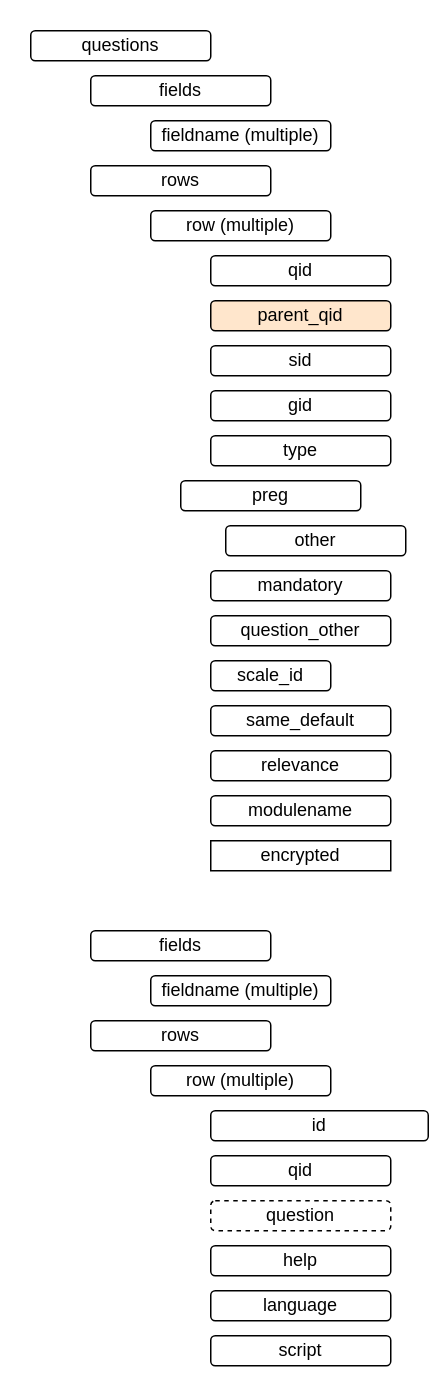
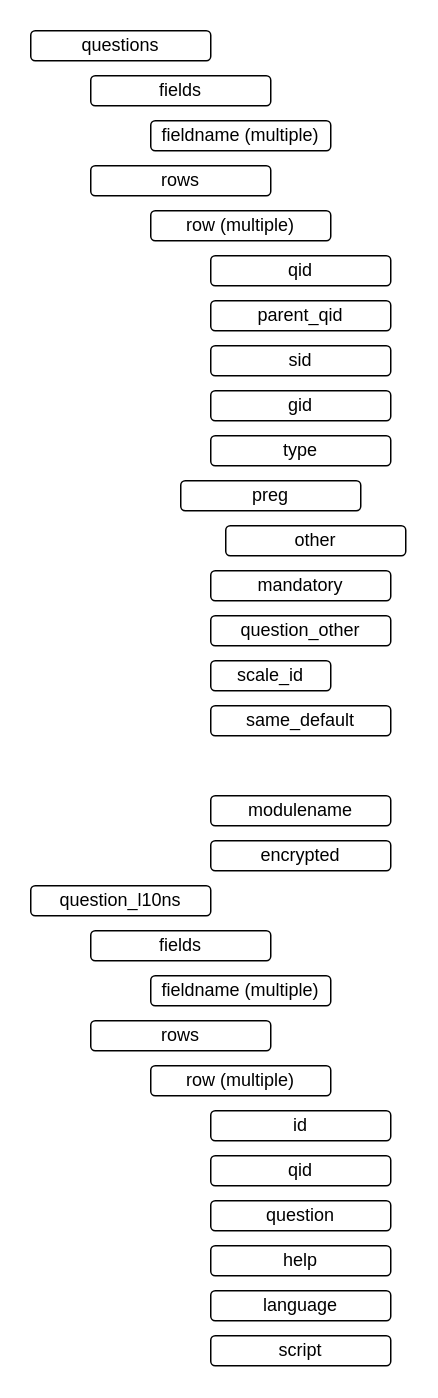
node "parent_qid": fillcolor #ffe6cc -> #ffffff
node "relevance": removed
node "encrypted": shape rectangle -> rounded rectangle
node "question_l10ns": added
node "id": size 218x30 -> 180x30
node "question": style dashed -> solid
